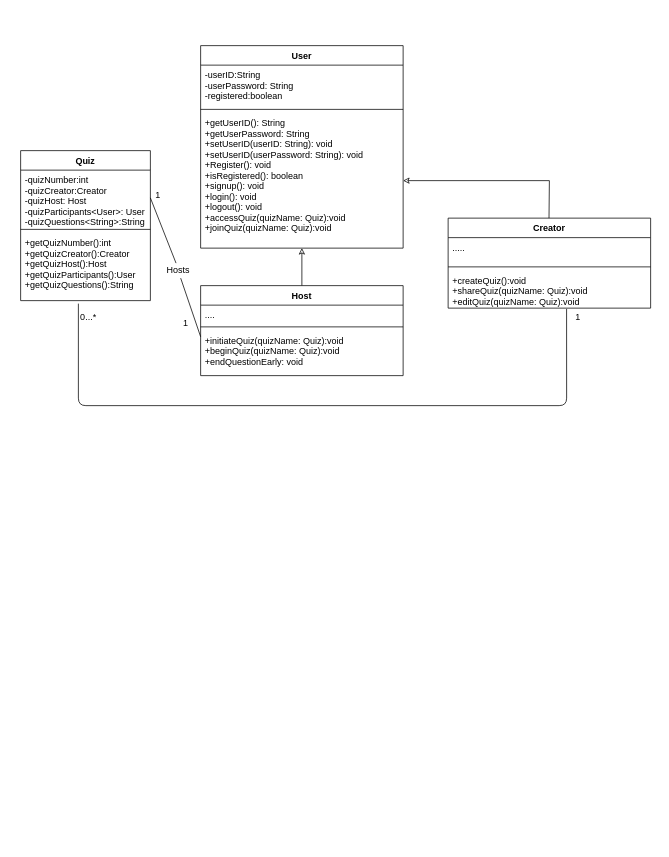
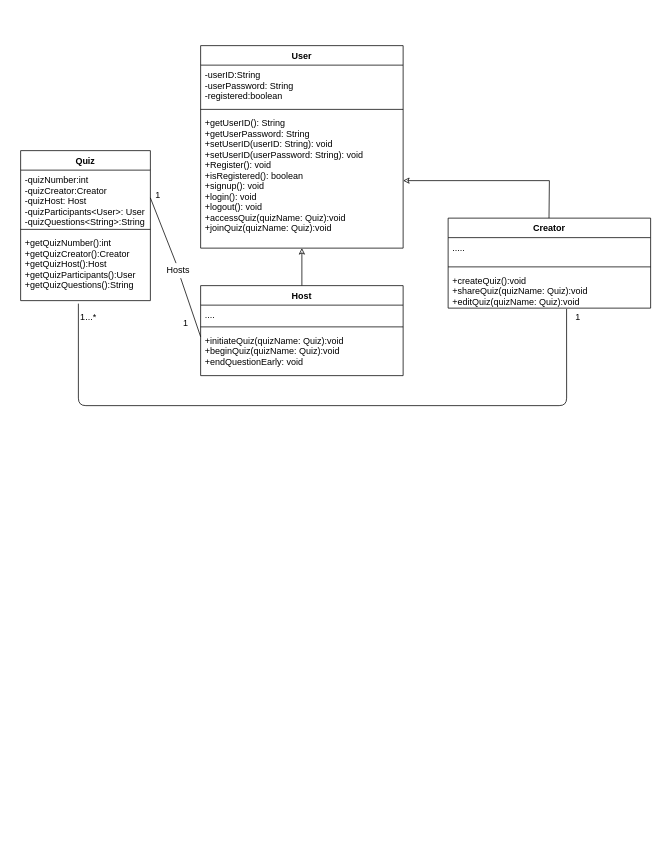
node "0...*": label "0...*" -> "1...*"
